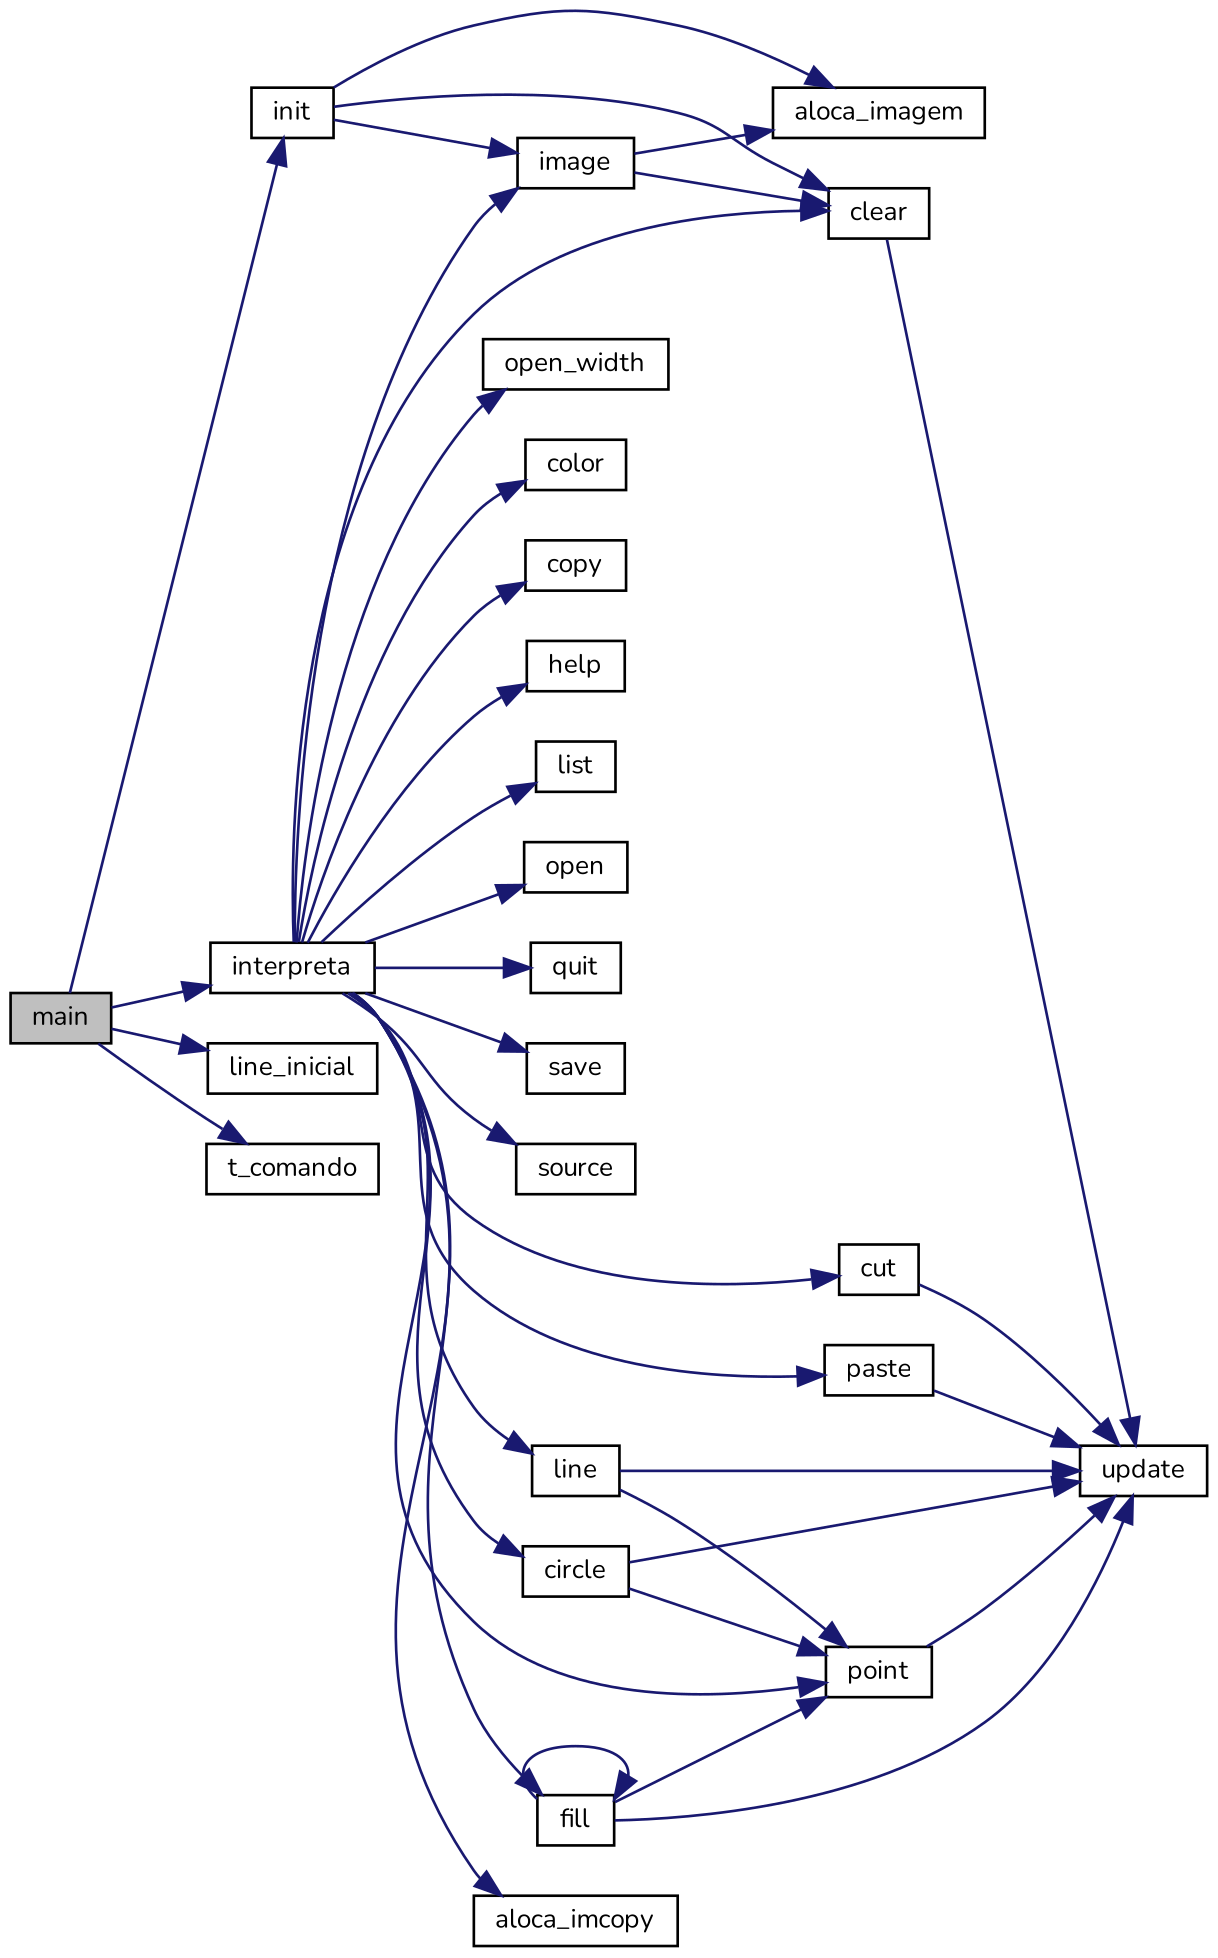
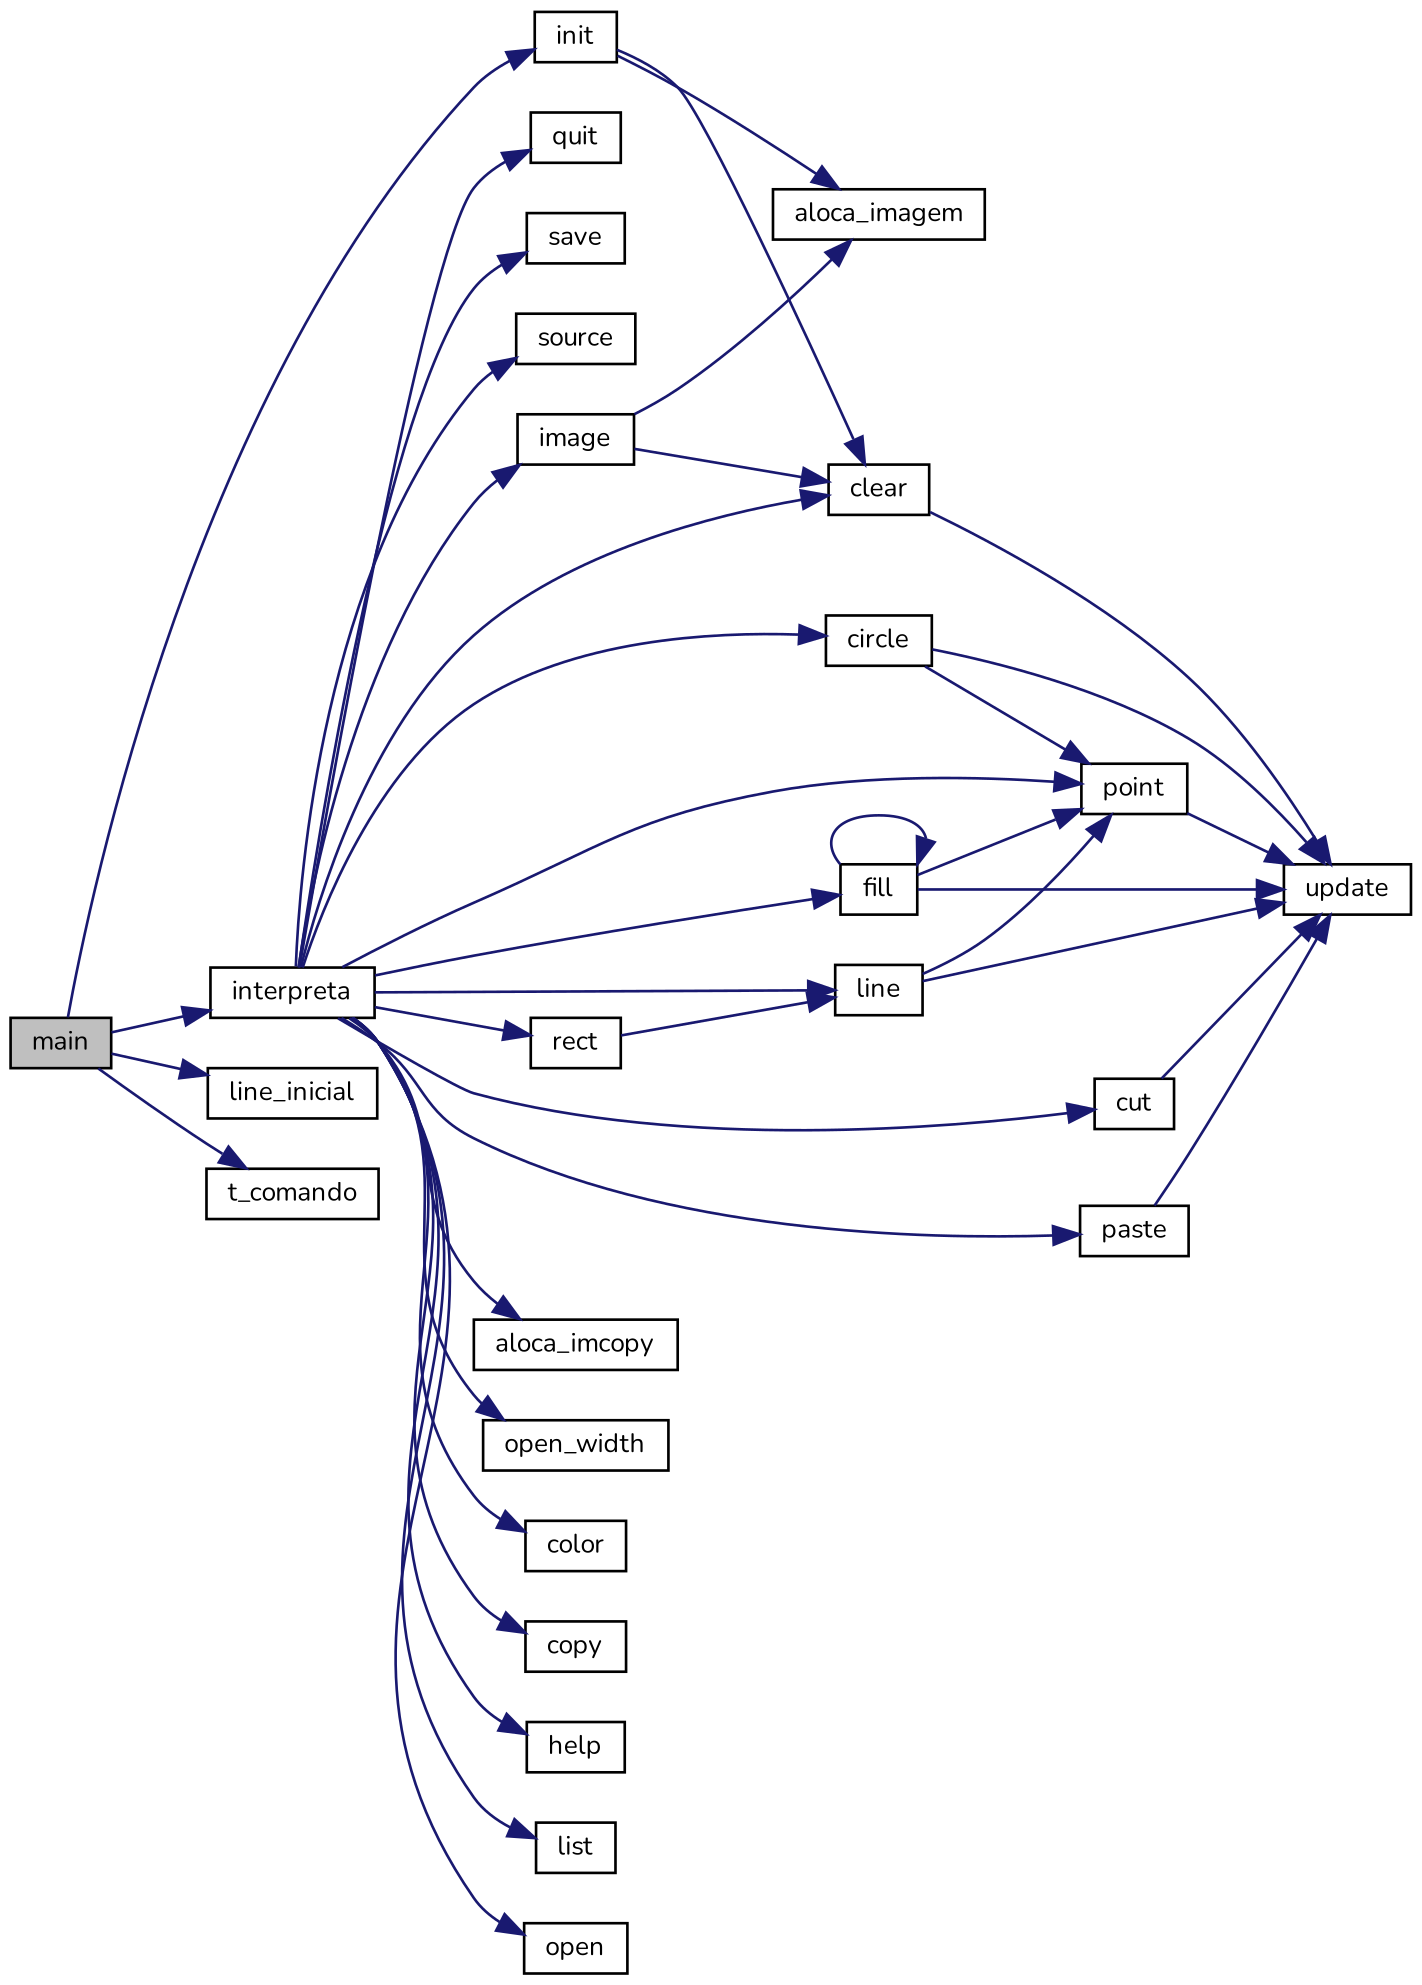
edge "init" -> "image": removed
node "rect": added
